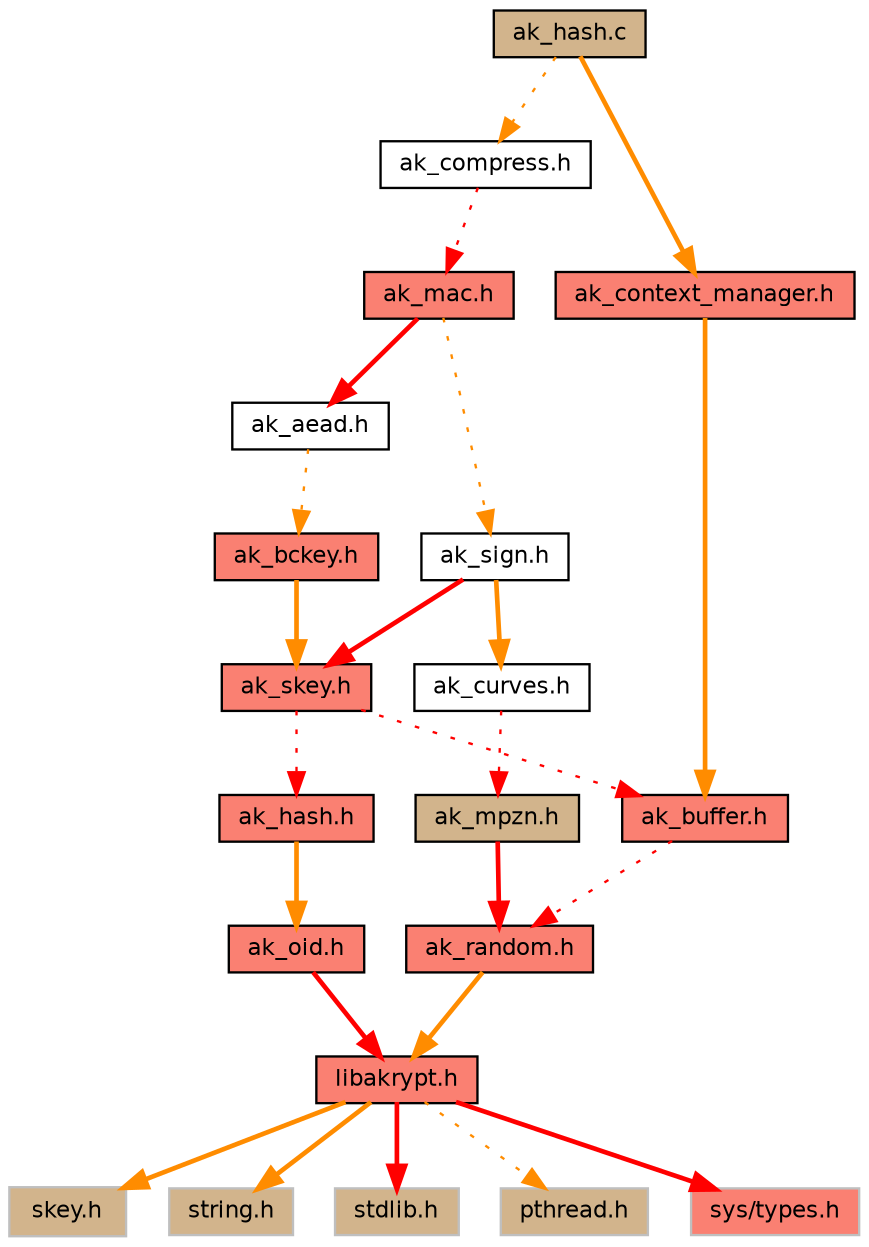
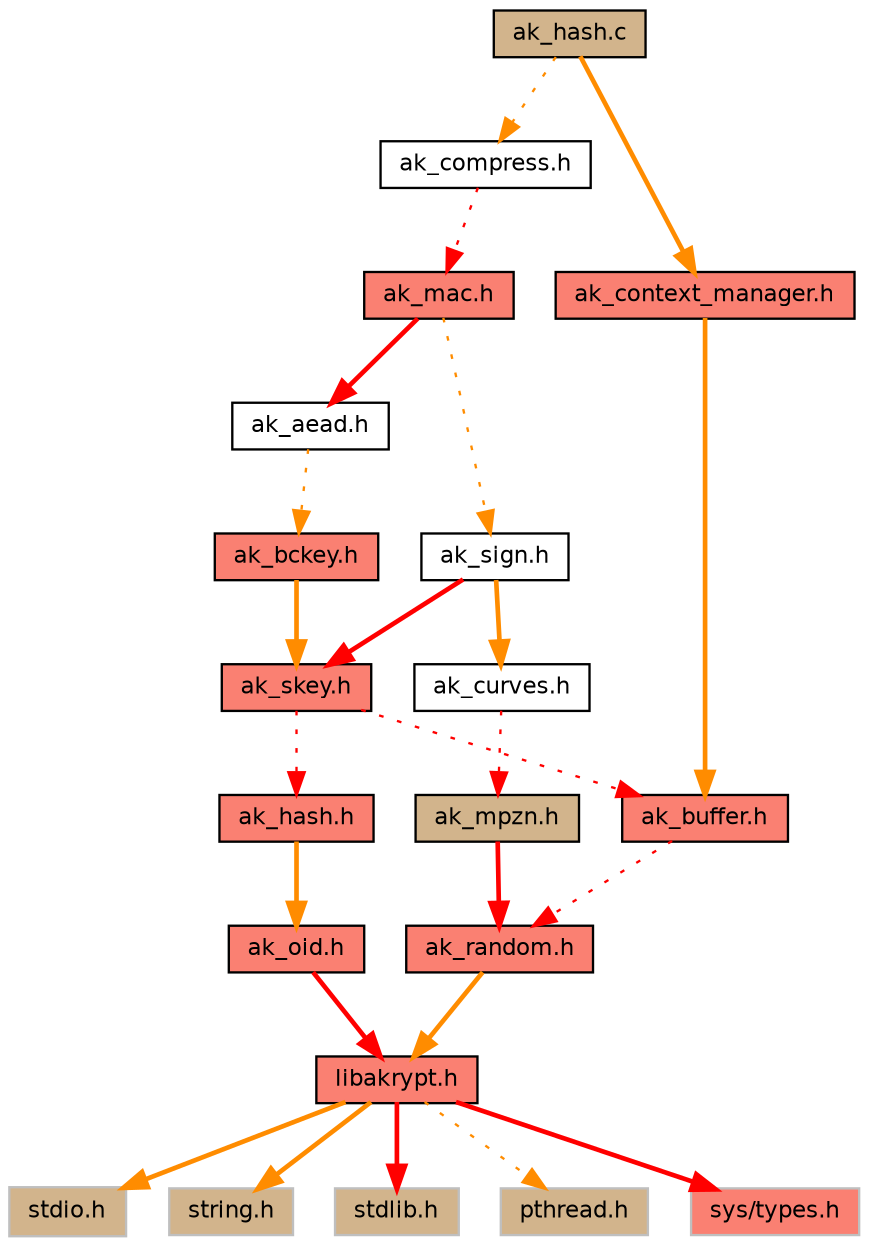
node "skey.h": label "skey.h" -> "stdio.h"
